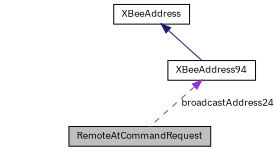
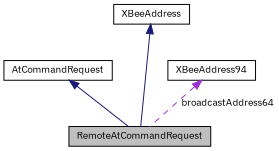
edge "XBeeAddress94" -> "XBeeAddress": now "RemoteAtCommandRequest" -> "XBeeAddress"
node "AtCommandRequest": added
edge "RemoteAtCommandRequest" -> "XBeeAddress94": label " broadcastAddress24" -> " broadcastAddress64"
